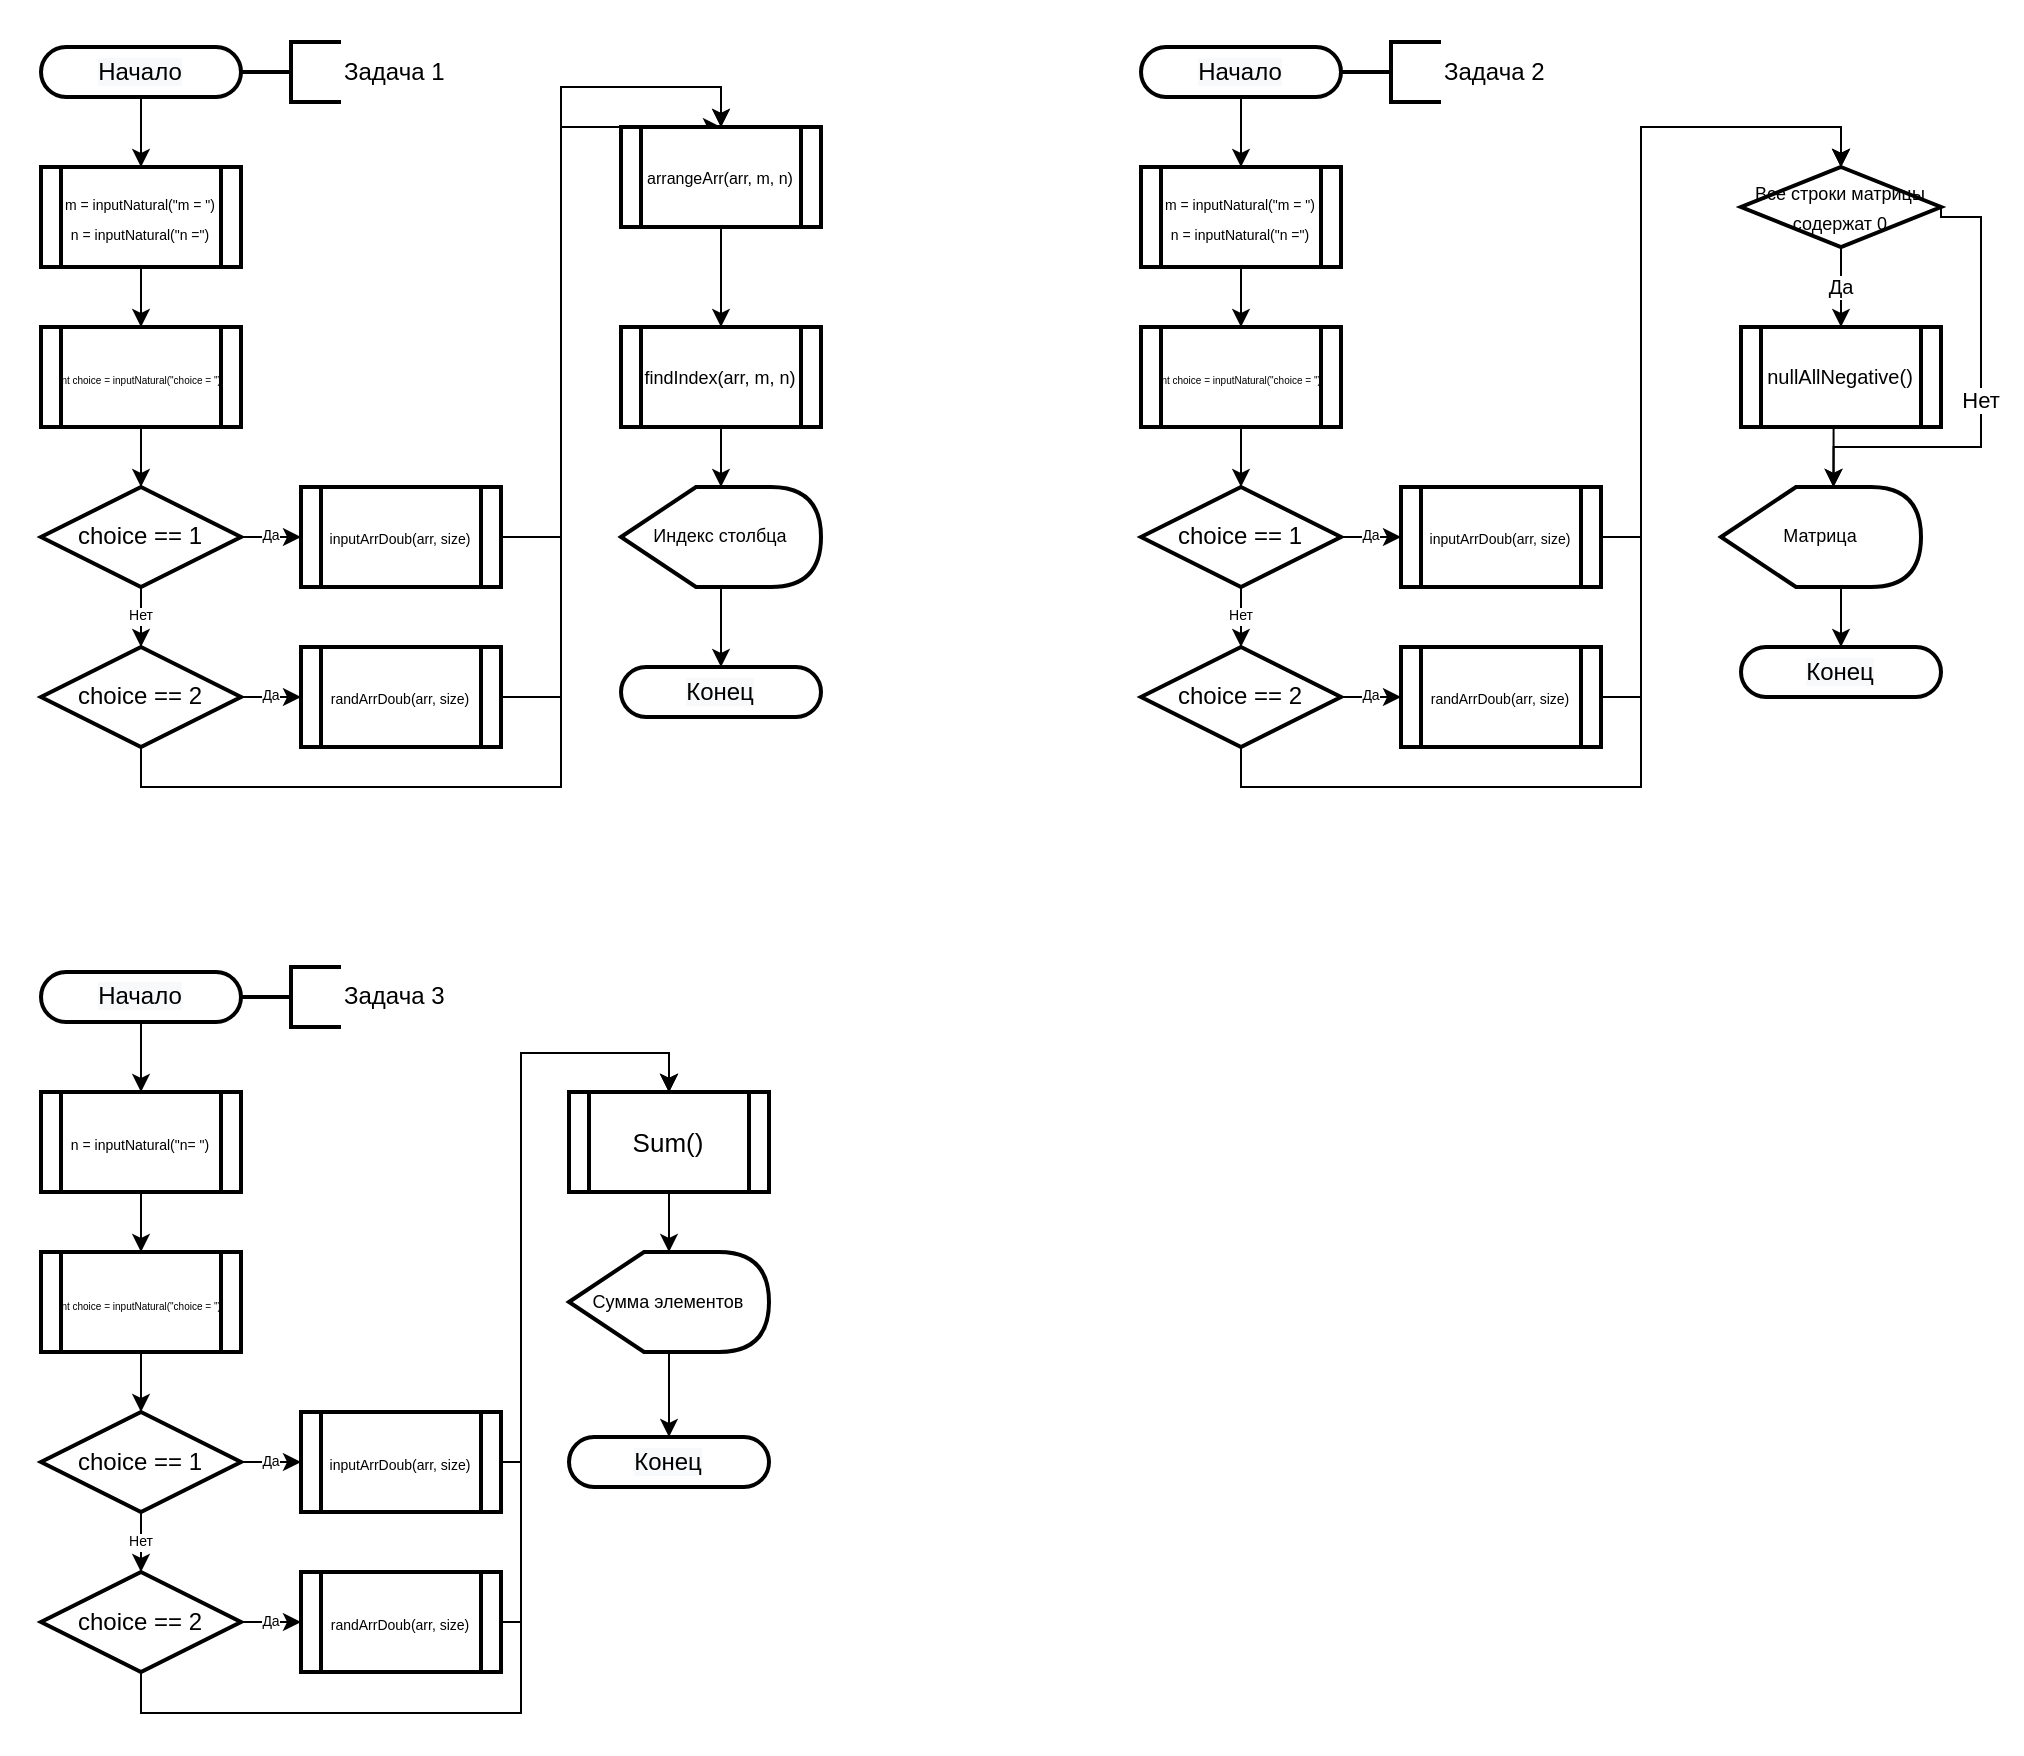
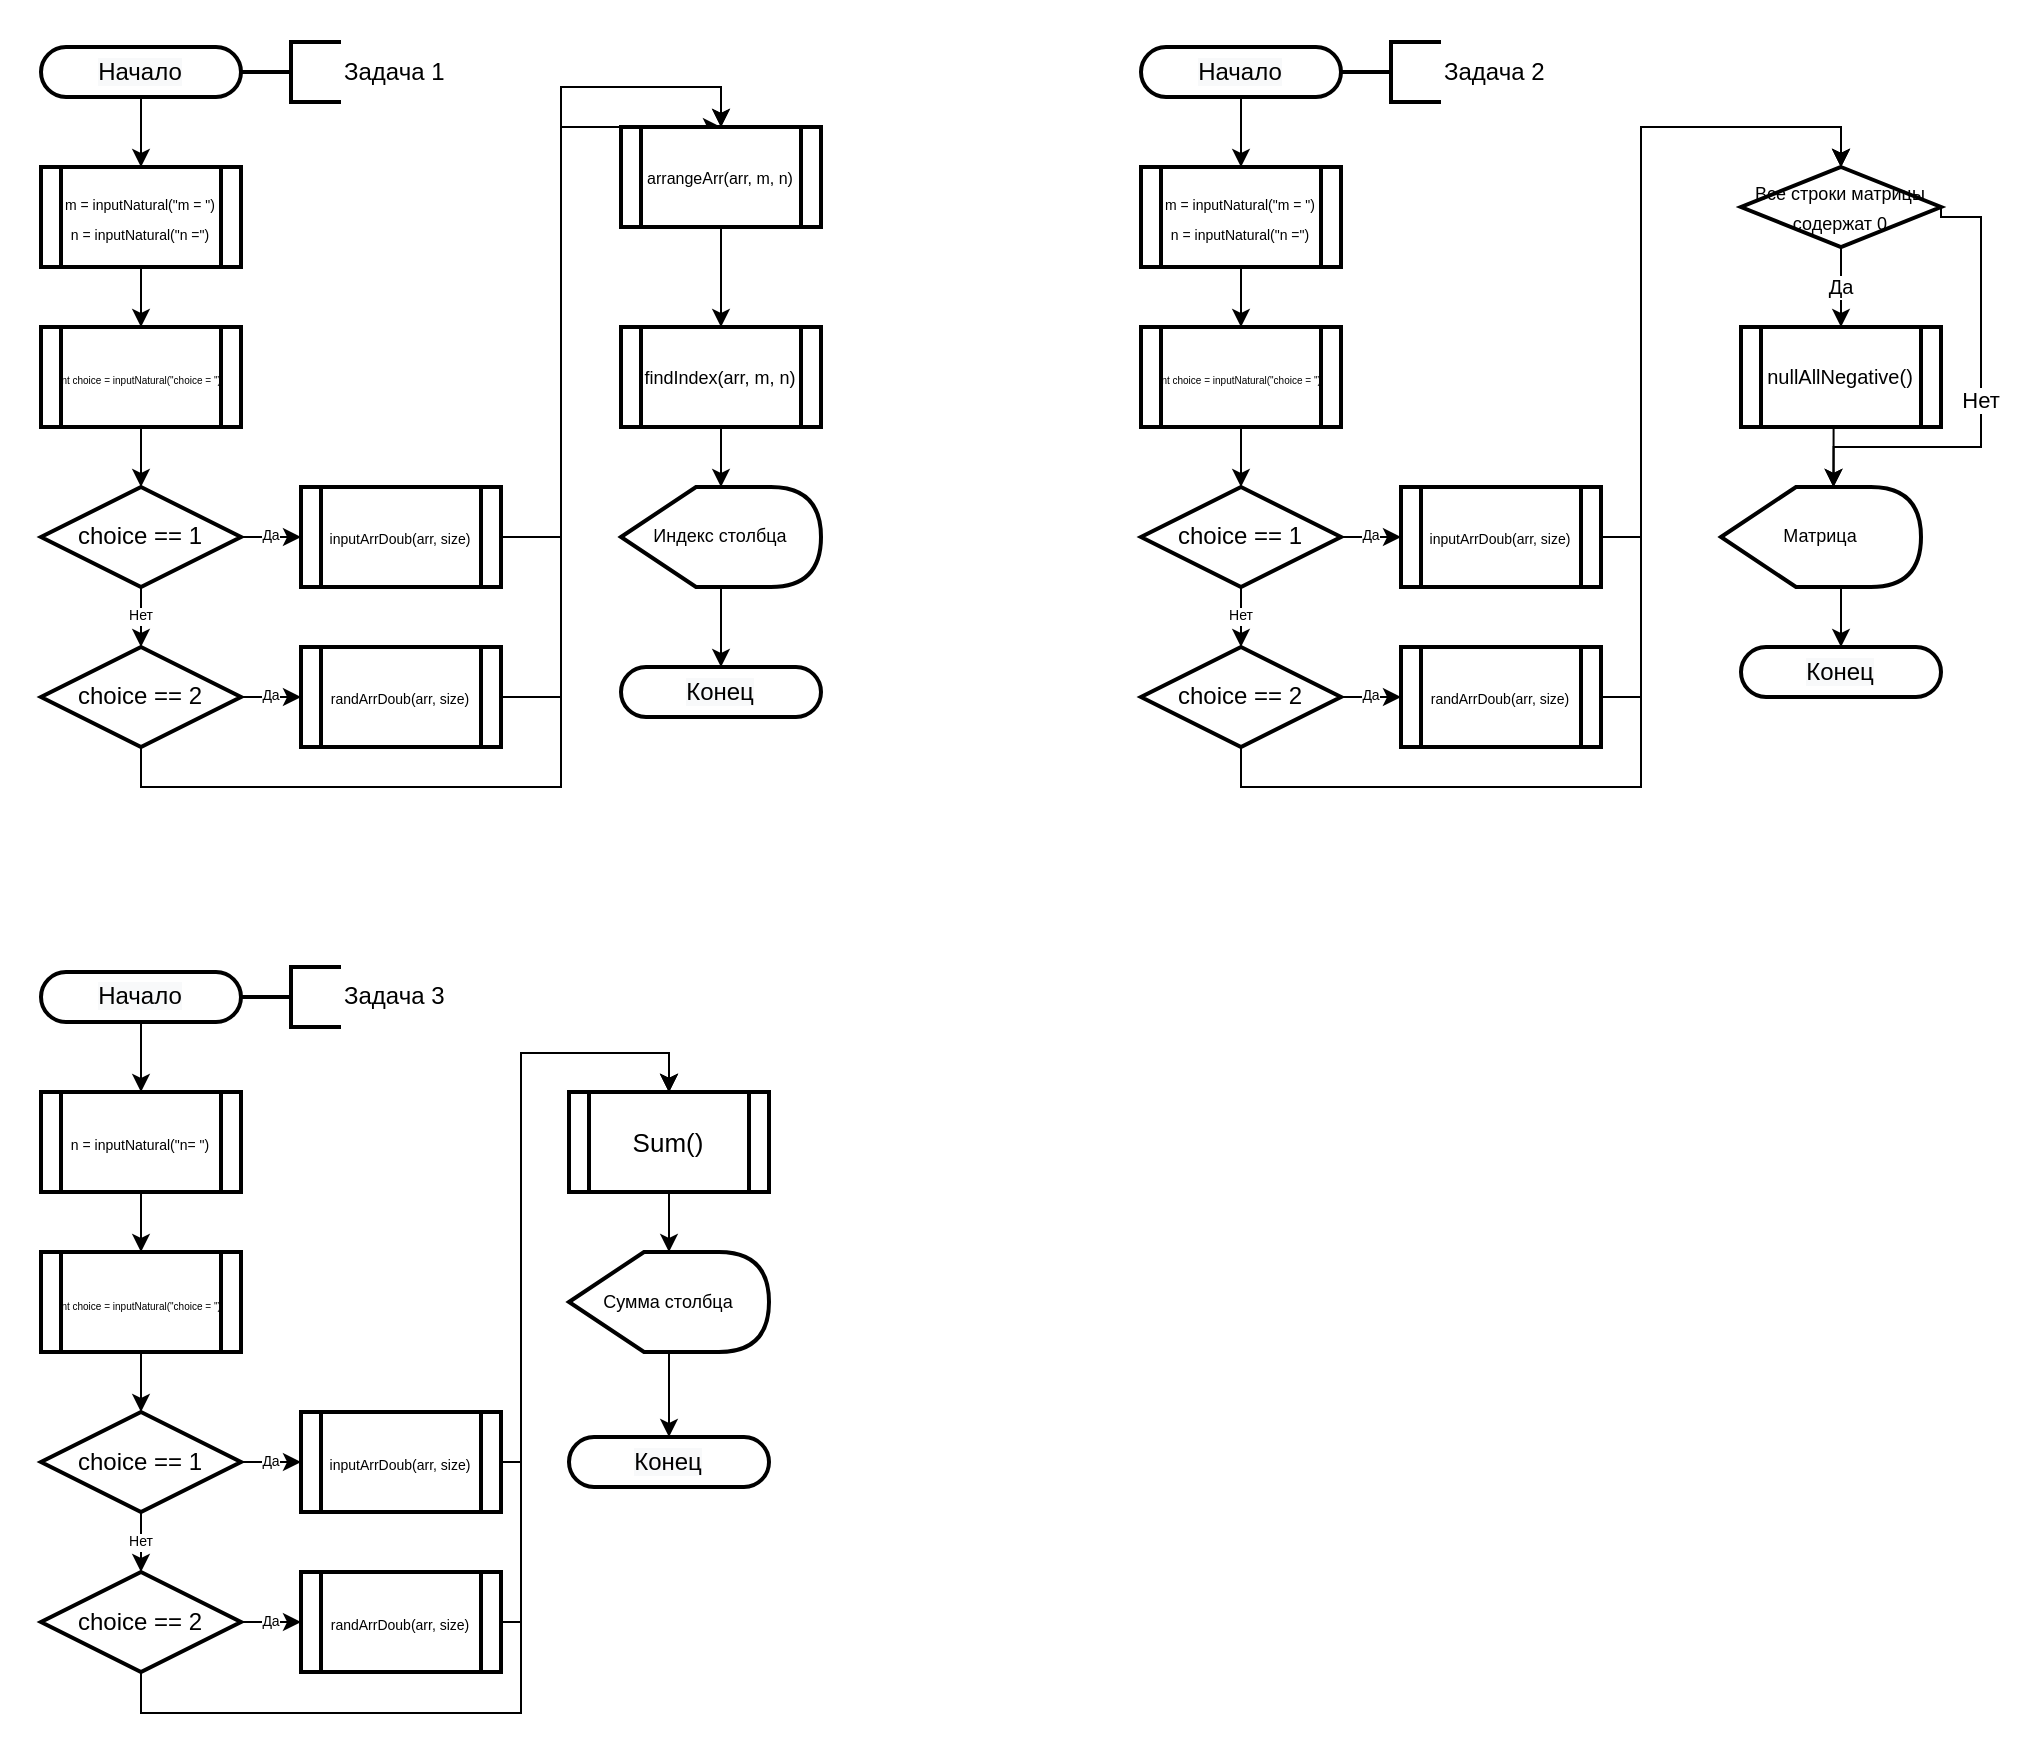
node "Сумма элементов": label "Сумма элементов" -> "Сумма столбца"
